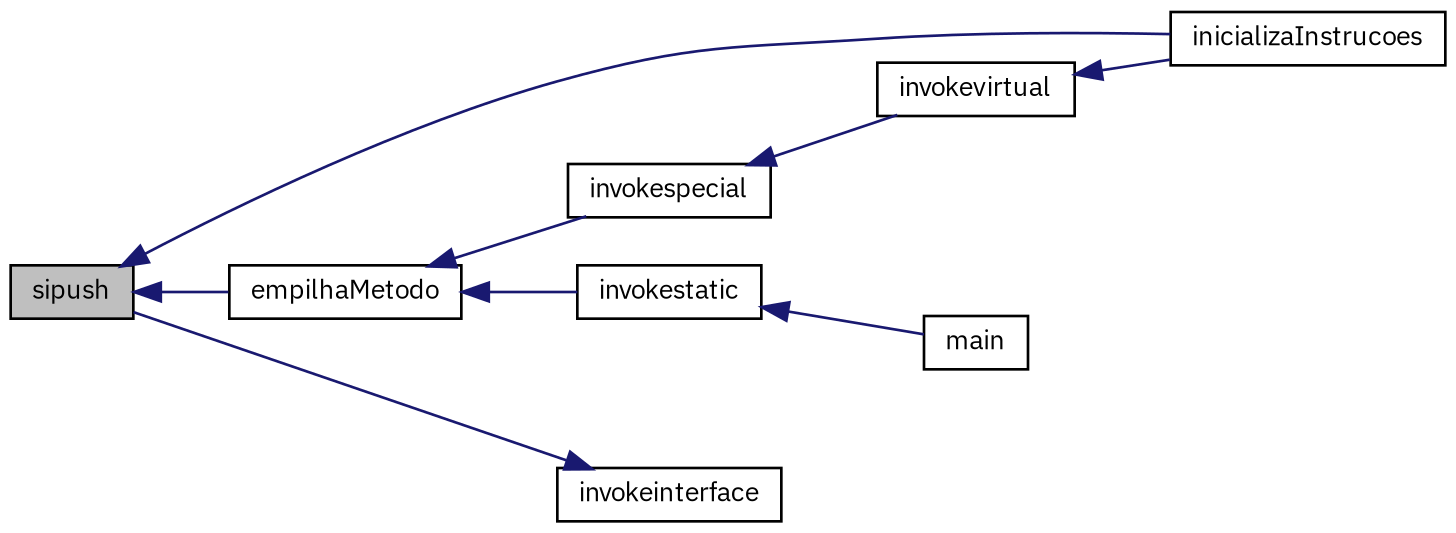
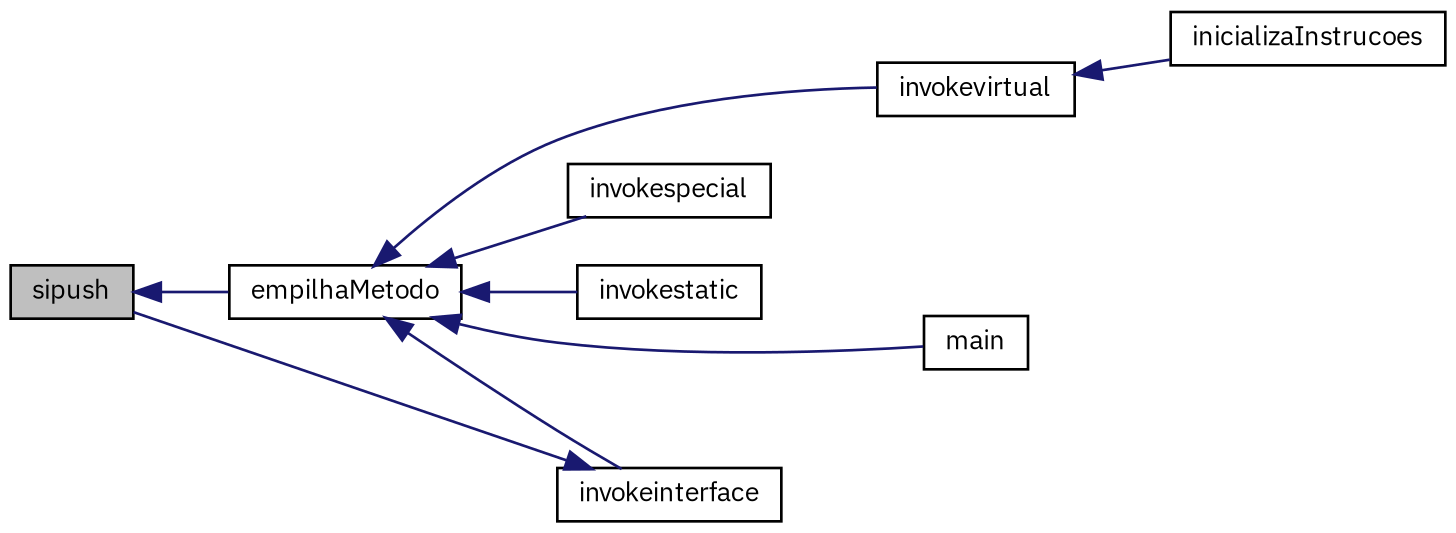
edge "inicializaInstrucoes" -> "sipush": removed
edge "invokevirtual" -> "invokespecial": now "invokevirtual" -> "empilhaMetodo"
edge "main" -> "invokestatic": now "main" -> "empilhaMetodo"
edge "invokeinterface" -> "empilhaMetodo": added
